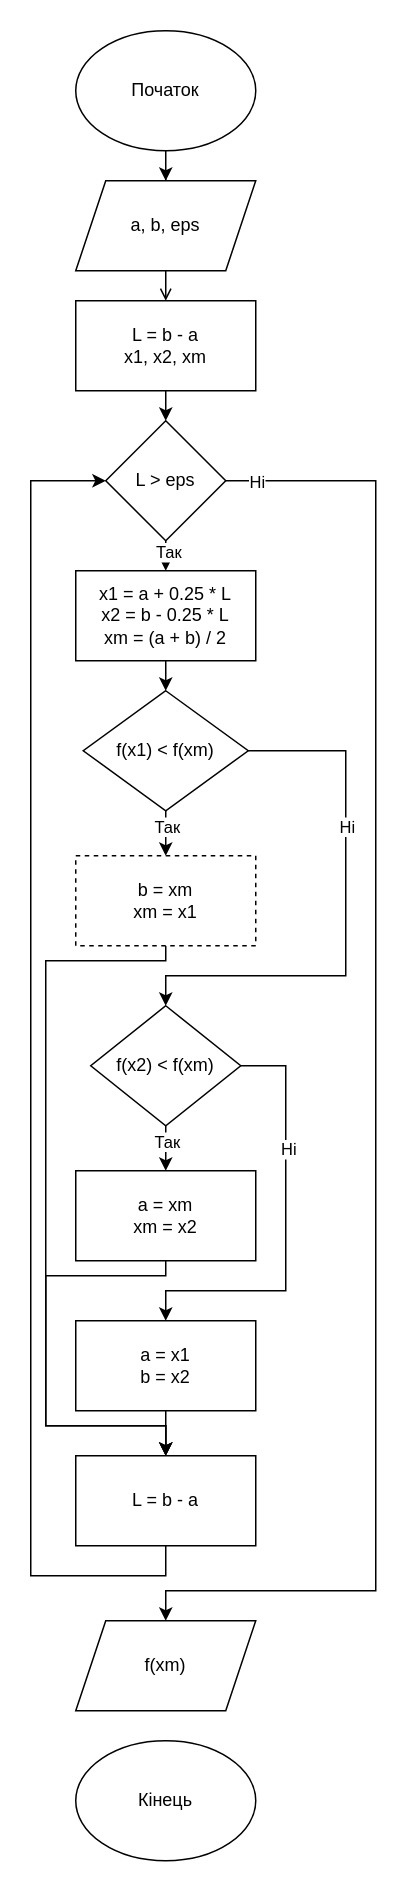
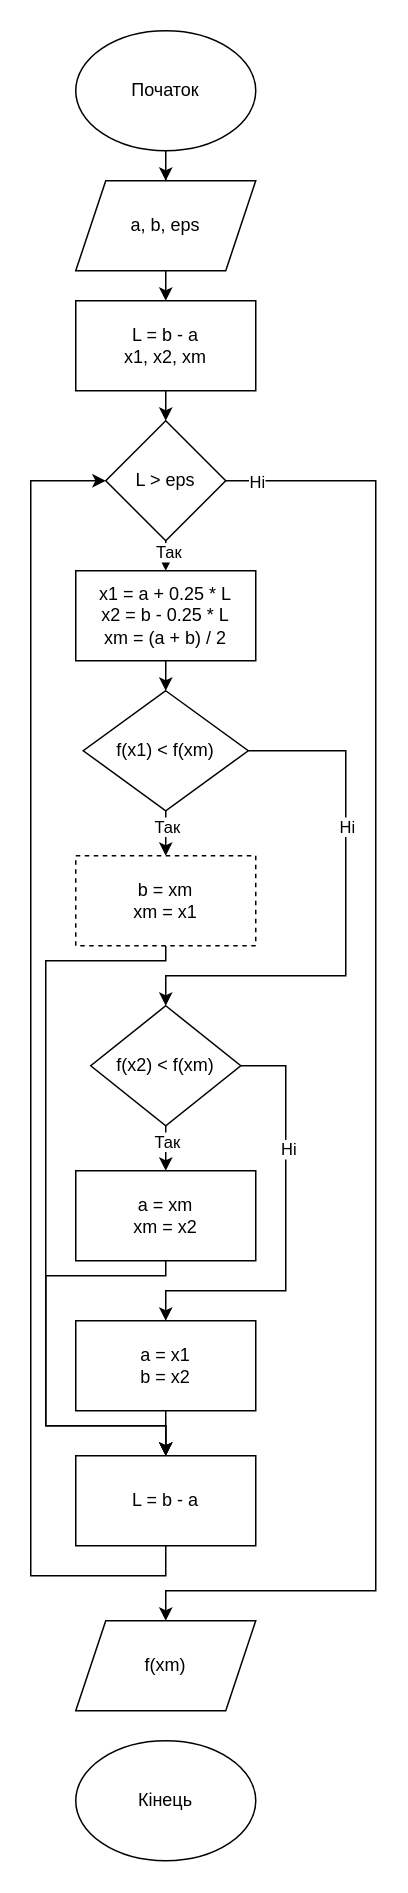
edge "a, b, eps" -> "L = b - a x1, x2, xm": arrowhead open -> classic
